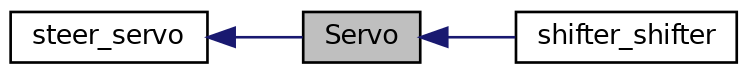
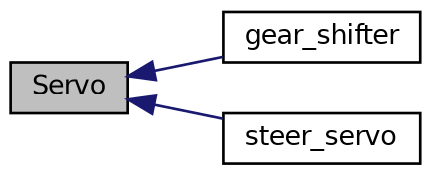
edge "Servo" -> "steer_servo": reversed
node "shifter_shifter": label "shifter_shifter" -> "gear_shifter"
